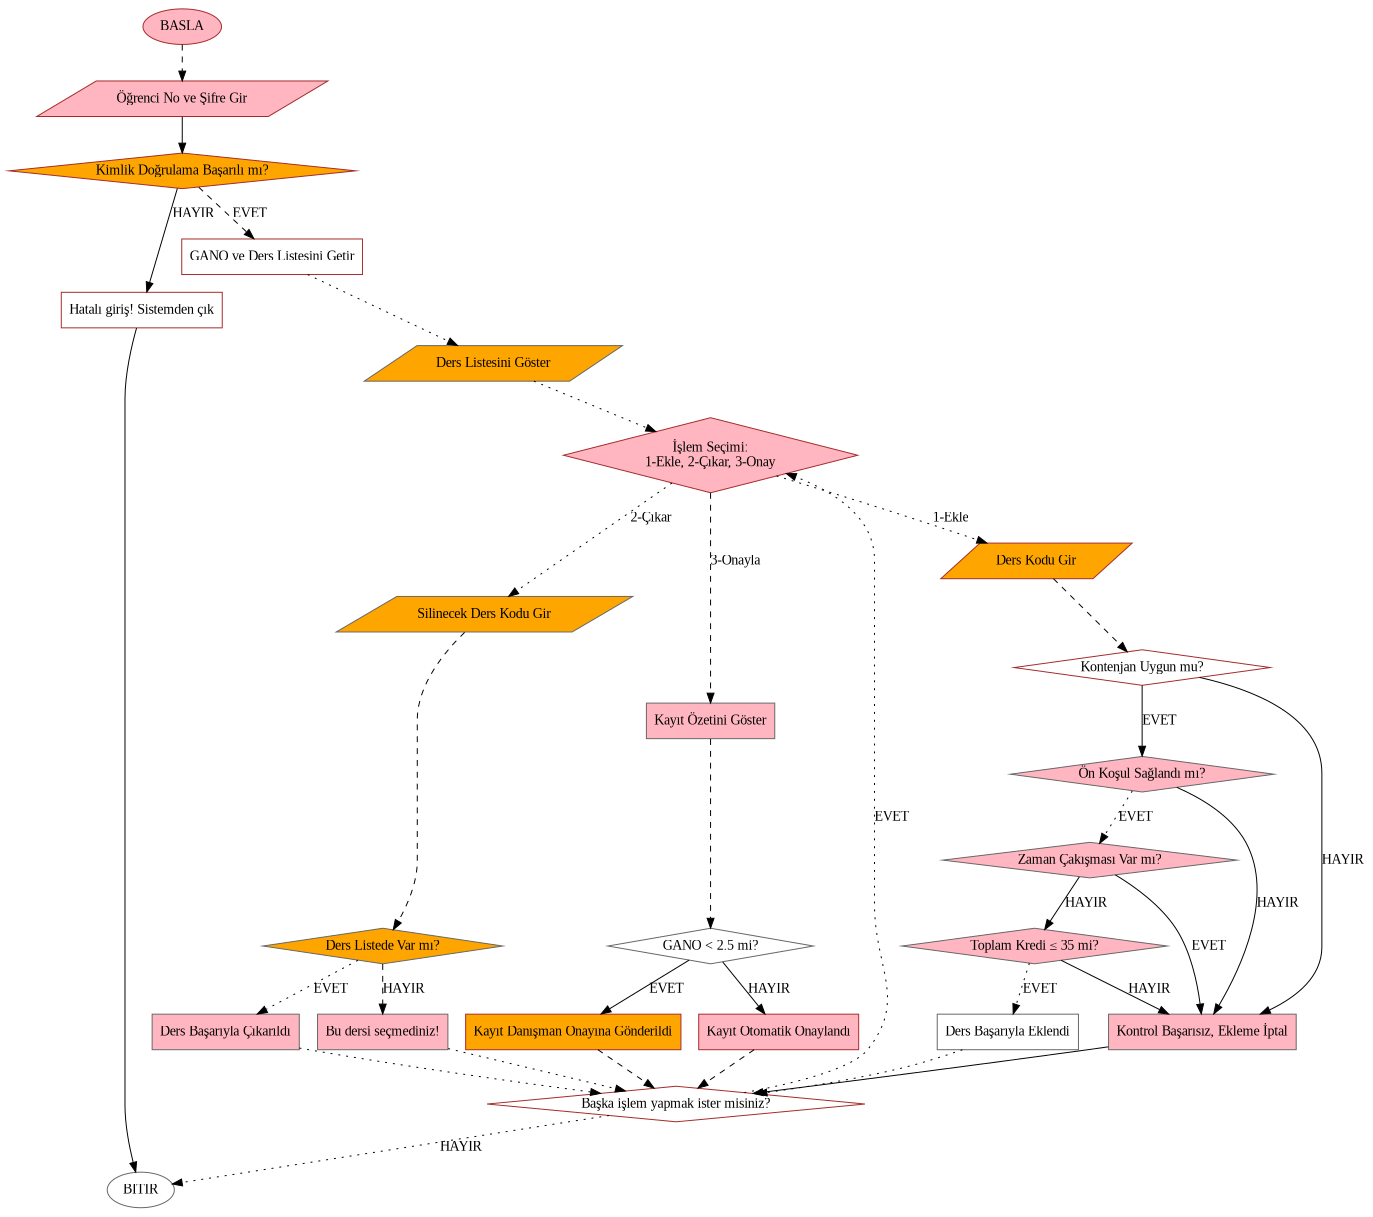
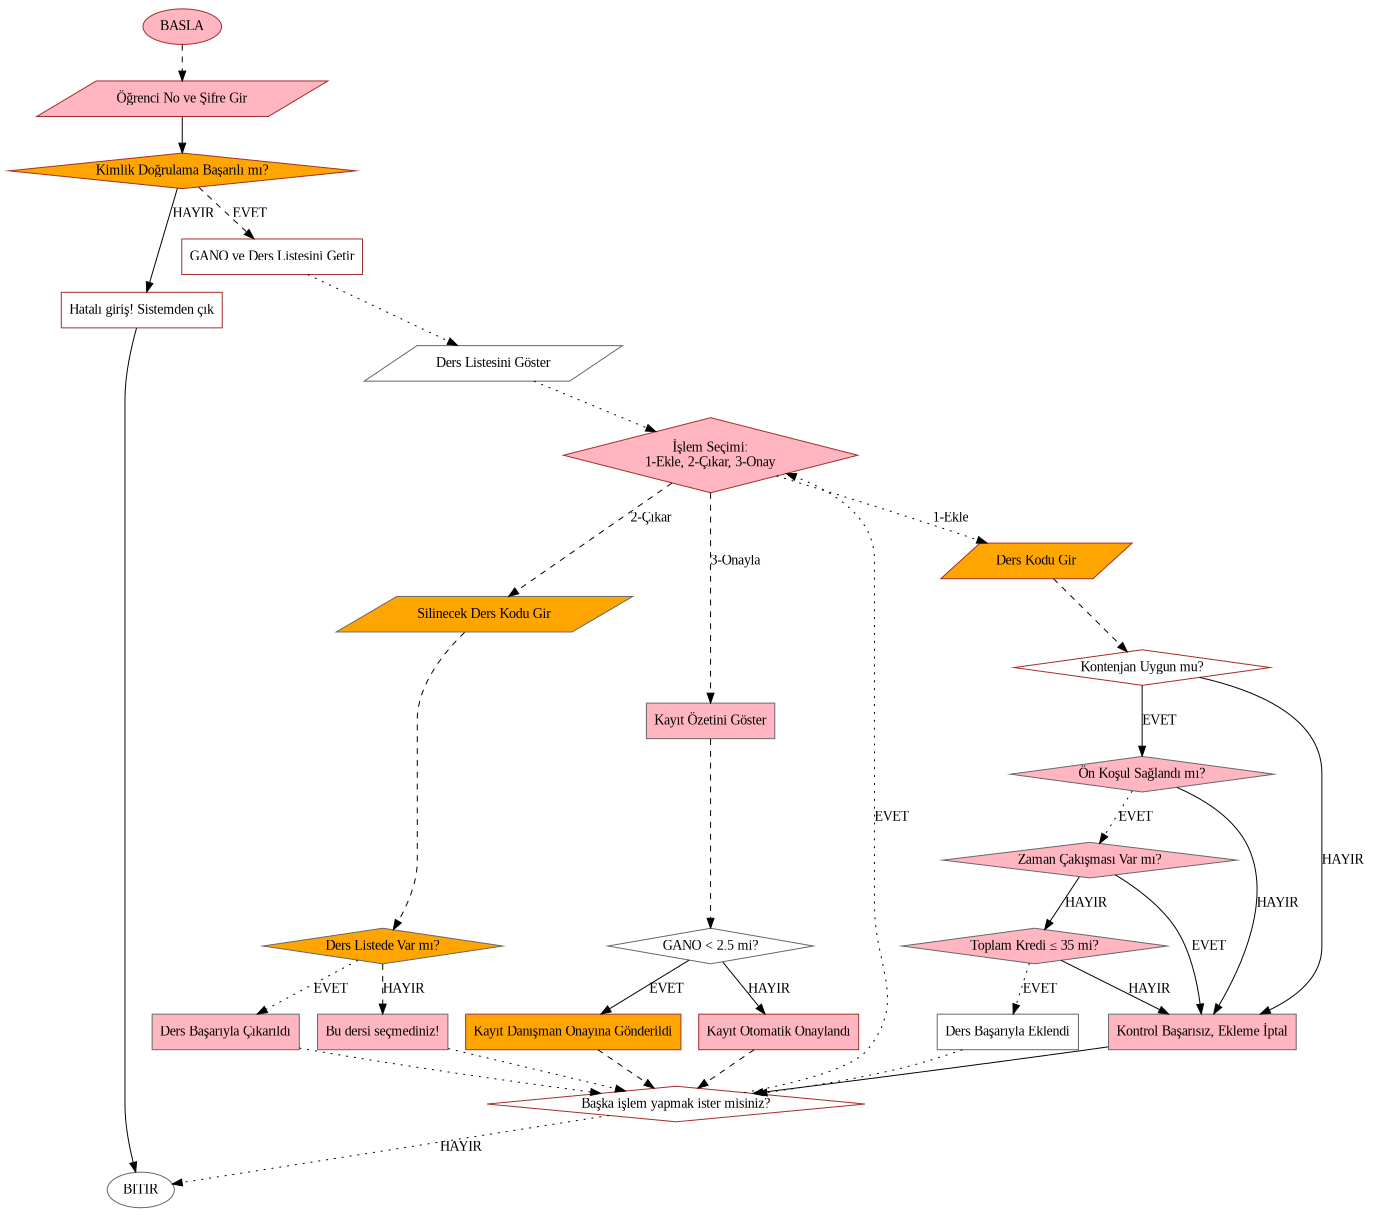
node "Ders Listesini Göster": fillcolor orange -> white
edge "İşlem Seçimi: 1-Ekle, 2-Çıkar, 3-Onay" -> "Silinecek Ders Kodu Gir": style dotted -> dashed
